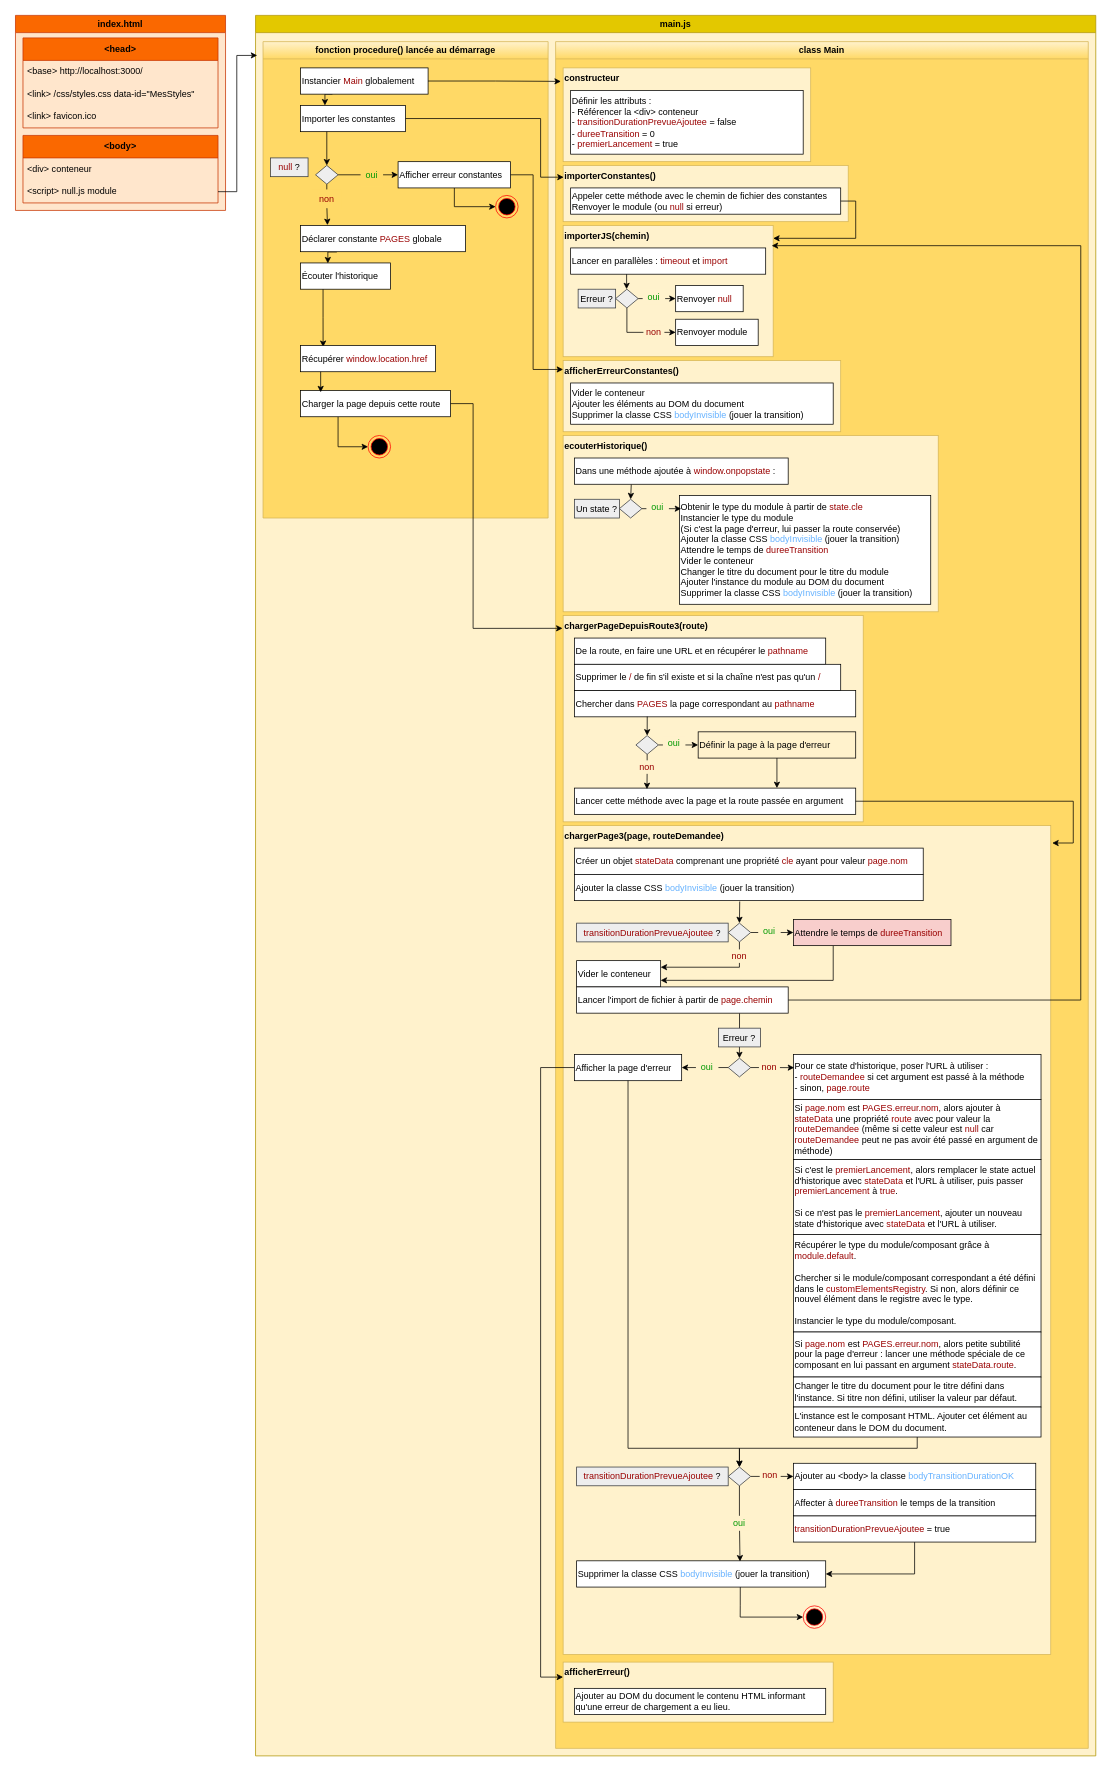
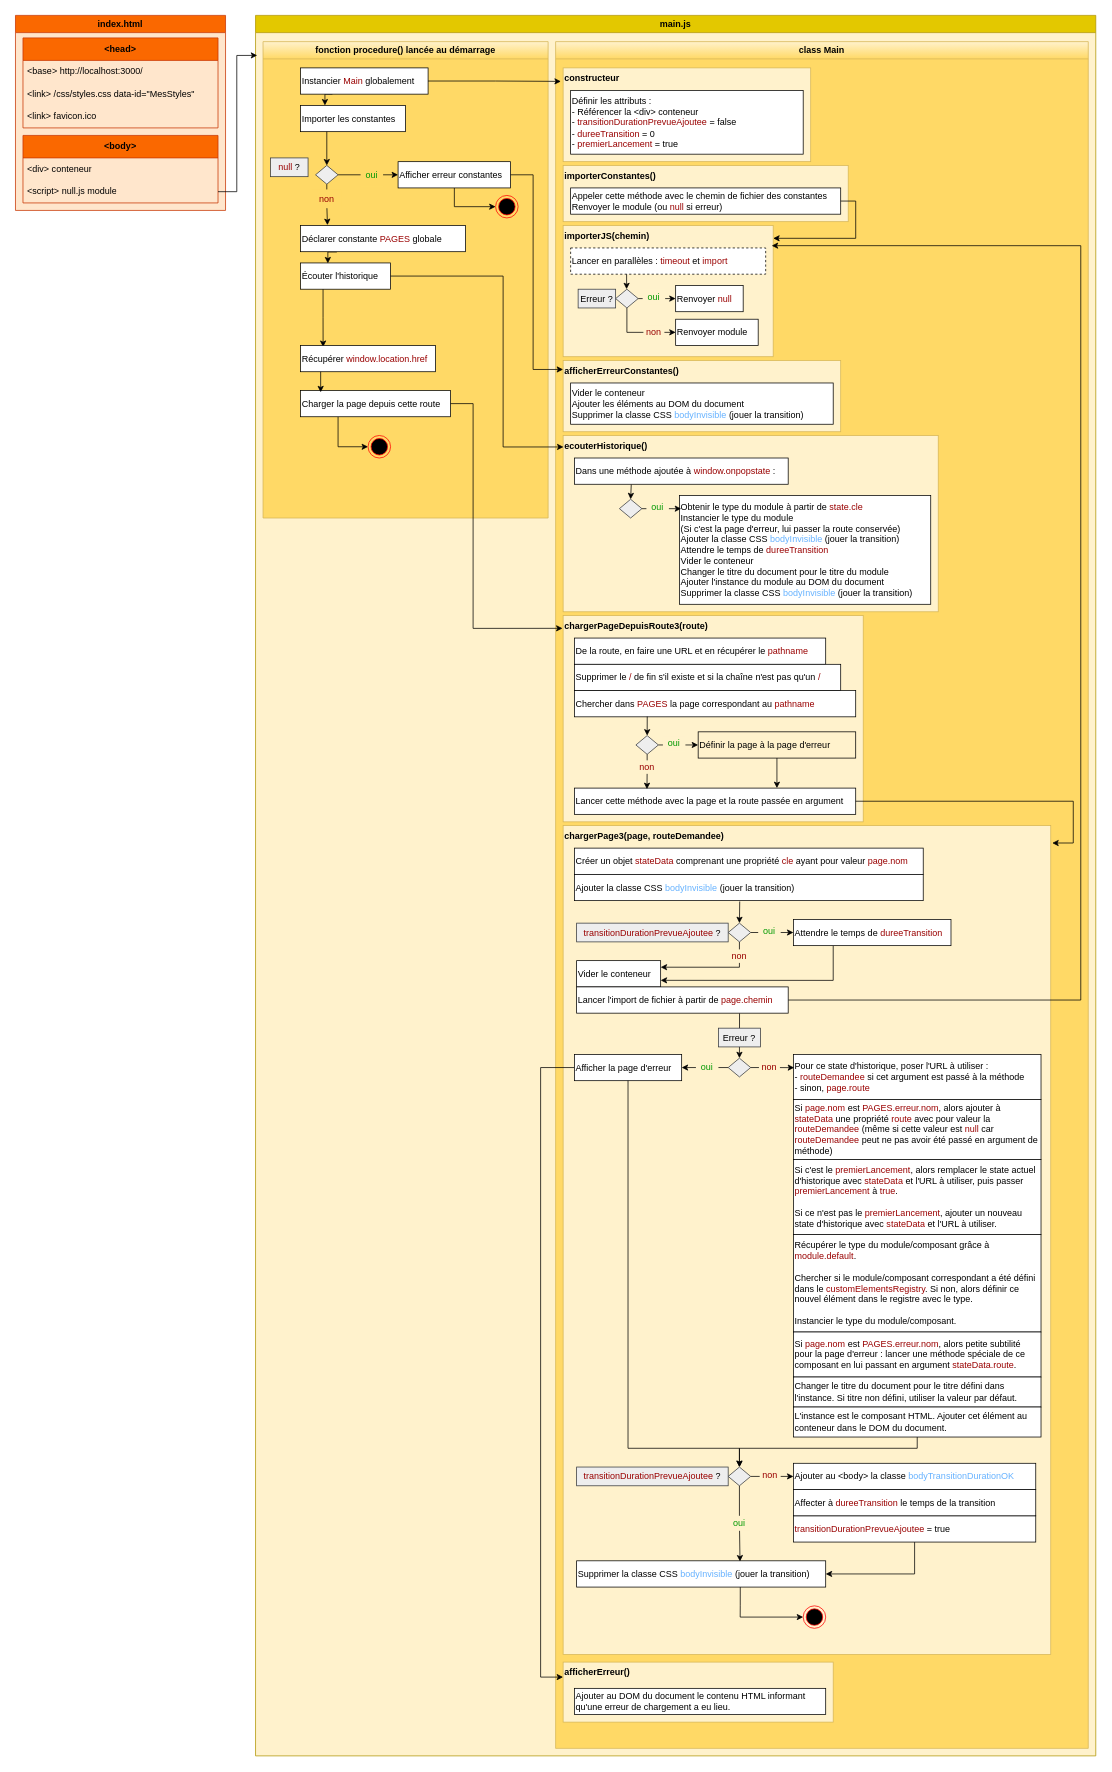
edge "Importer les constantes" -> "importerConstantes()": removed
node "Lancer en parallèles : timeout et import": style solid -> dashed
edge "Écouter l'historique" -> "ecouterHistorique()": added
node "Un state ?": removed
node "Attendre le temps de dureeTransition": fillcolor #f8cecc -> #ffffff
